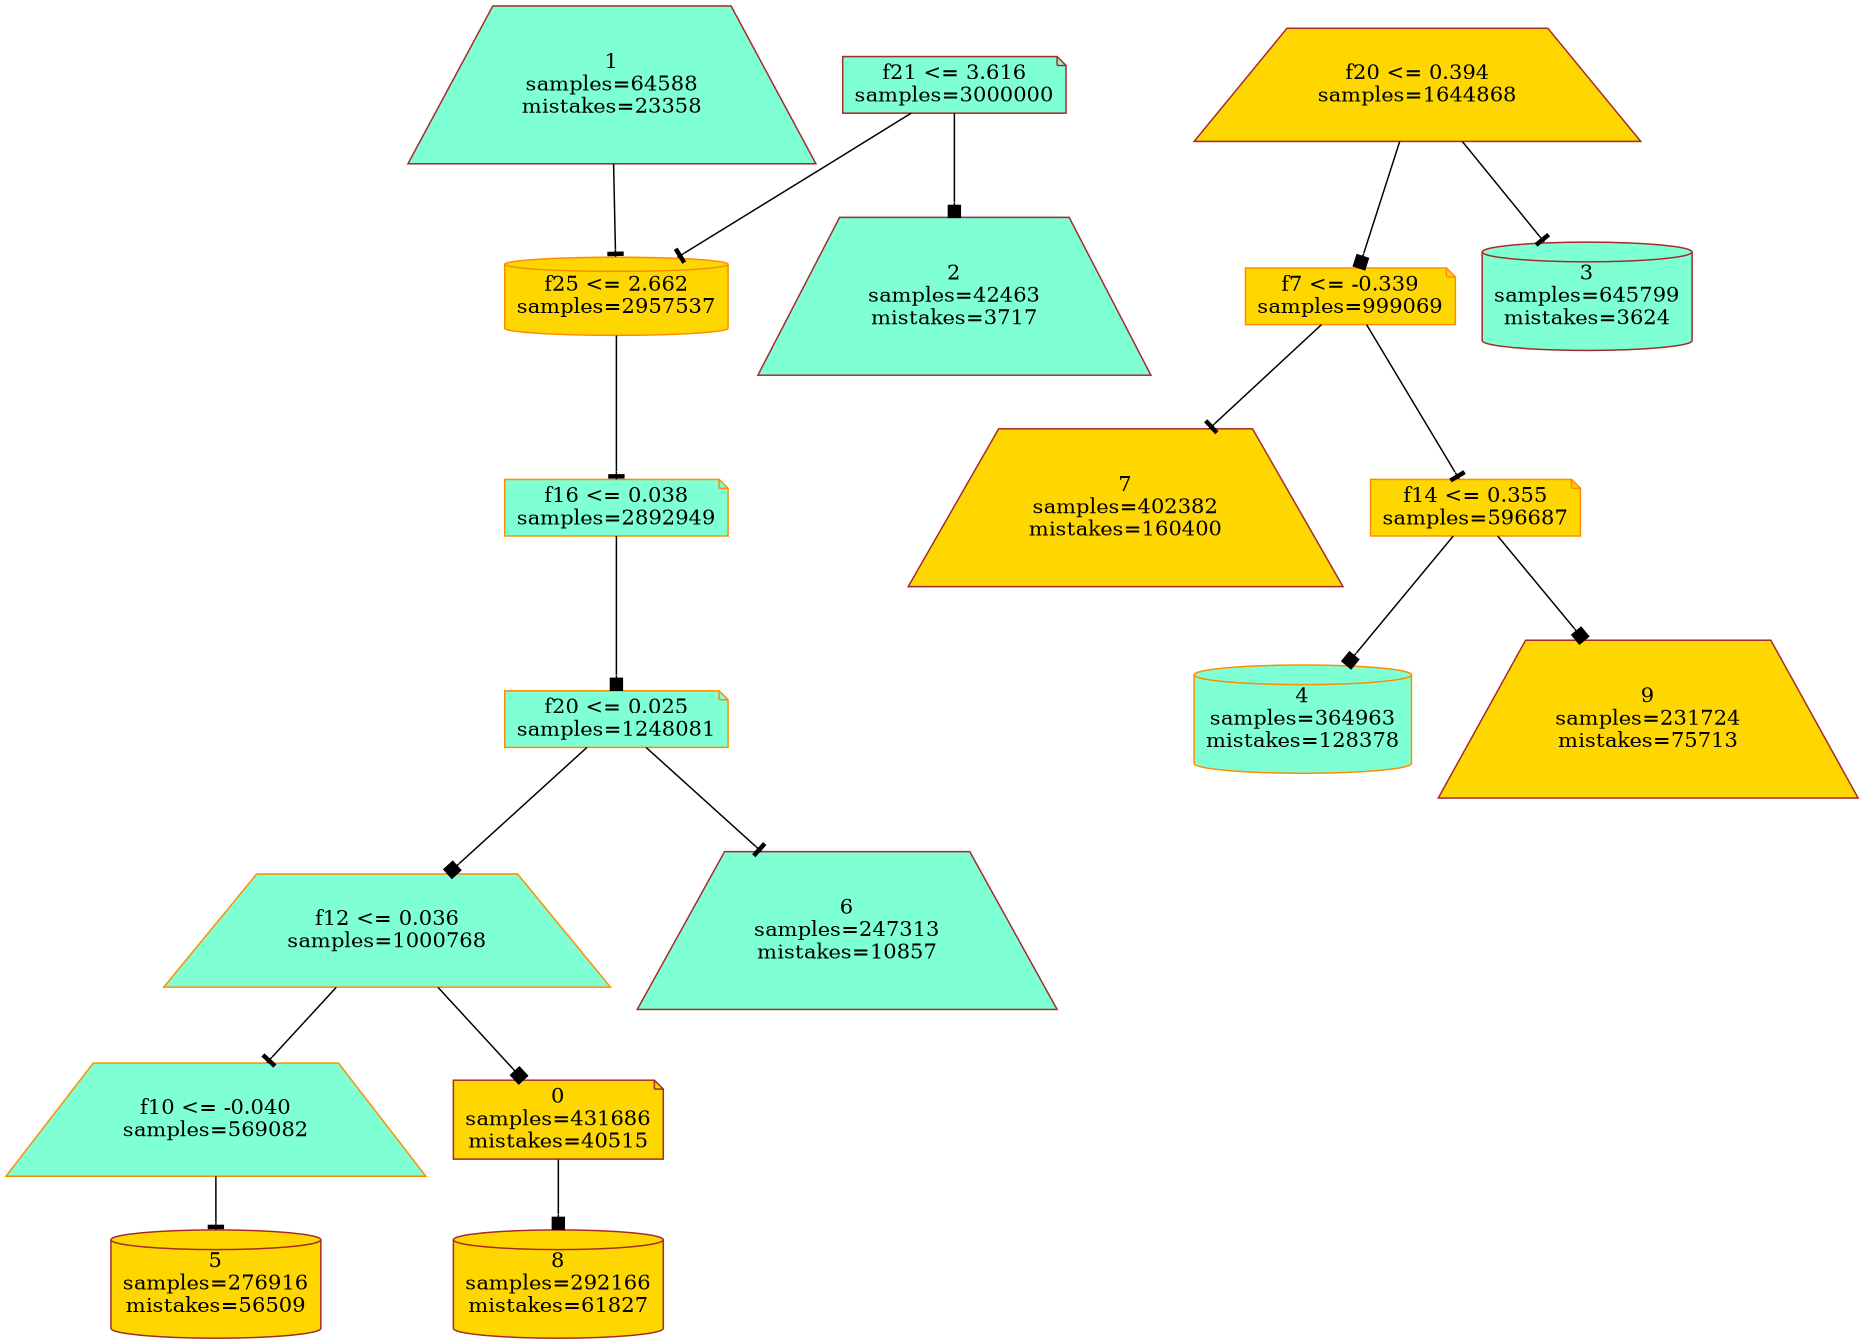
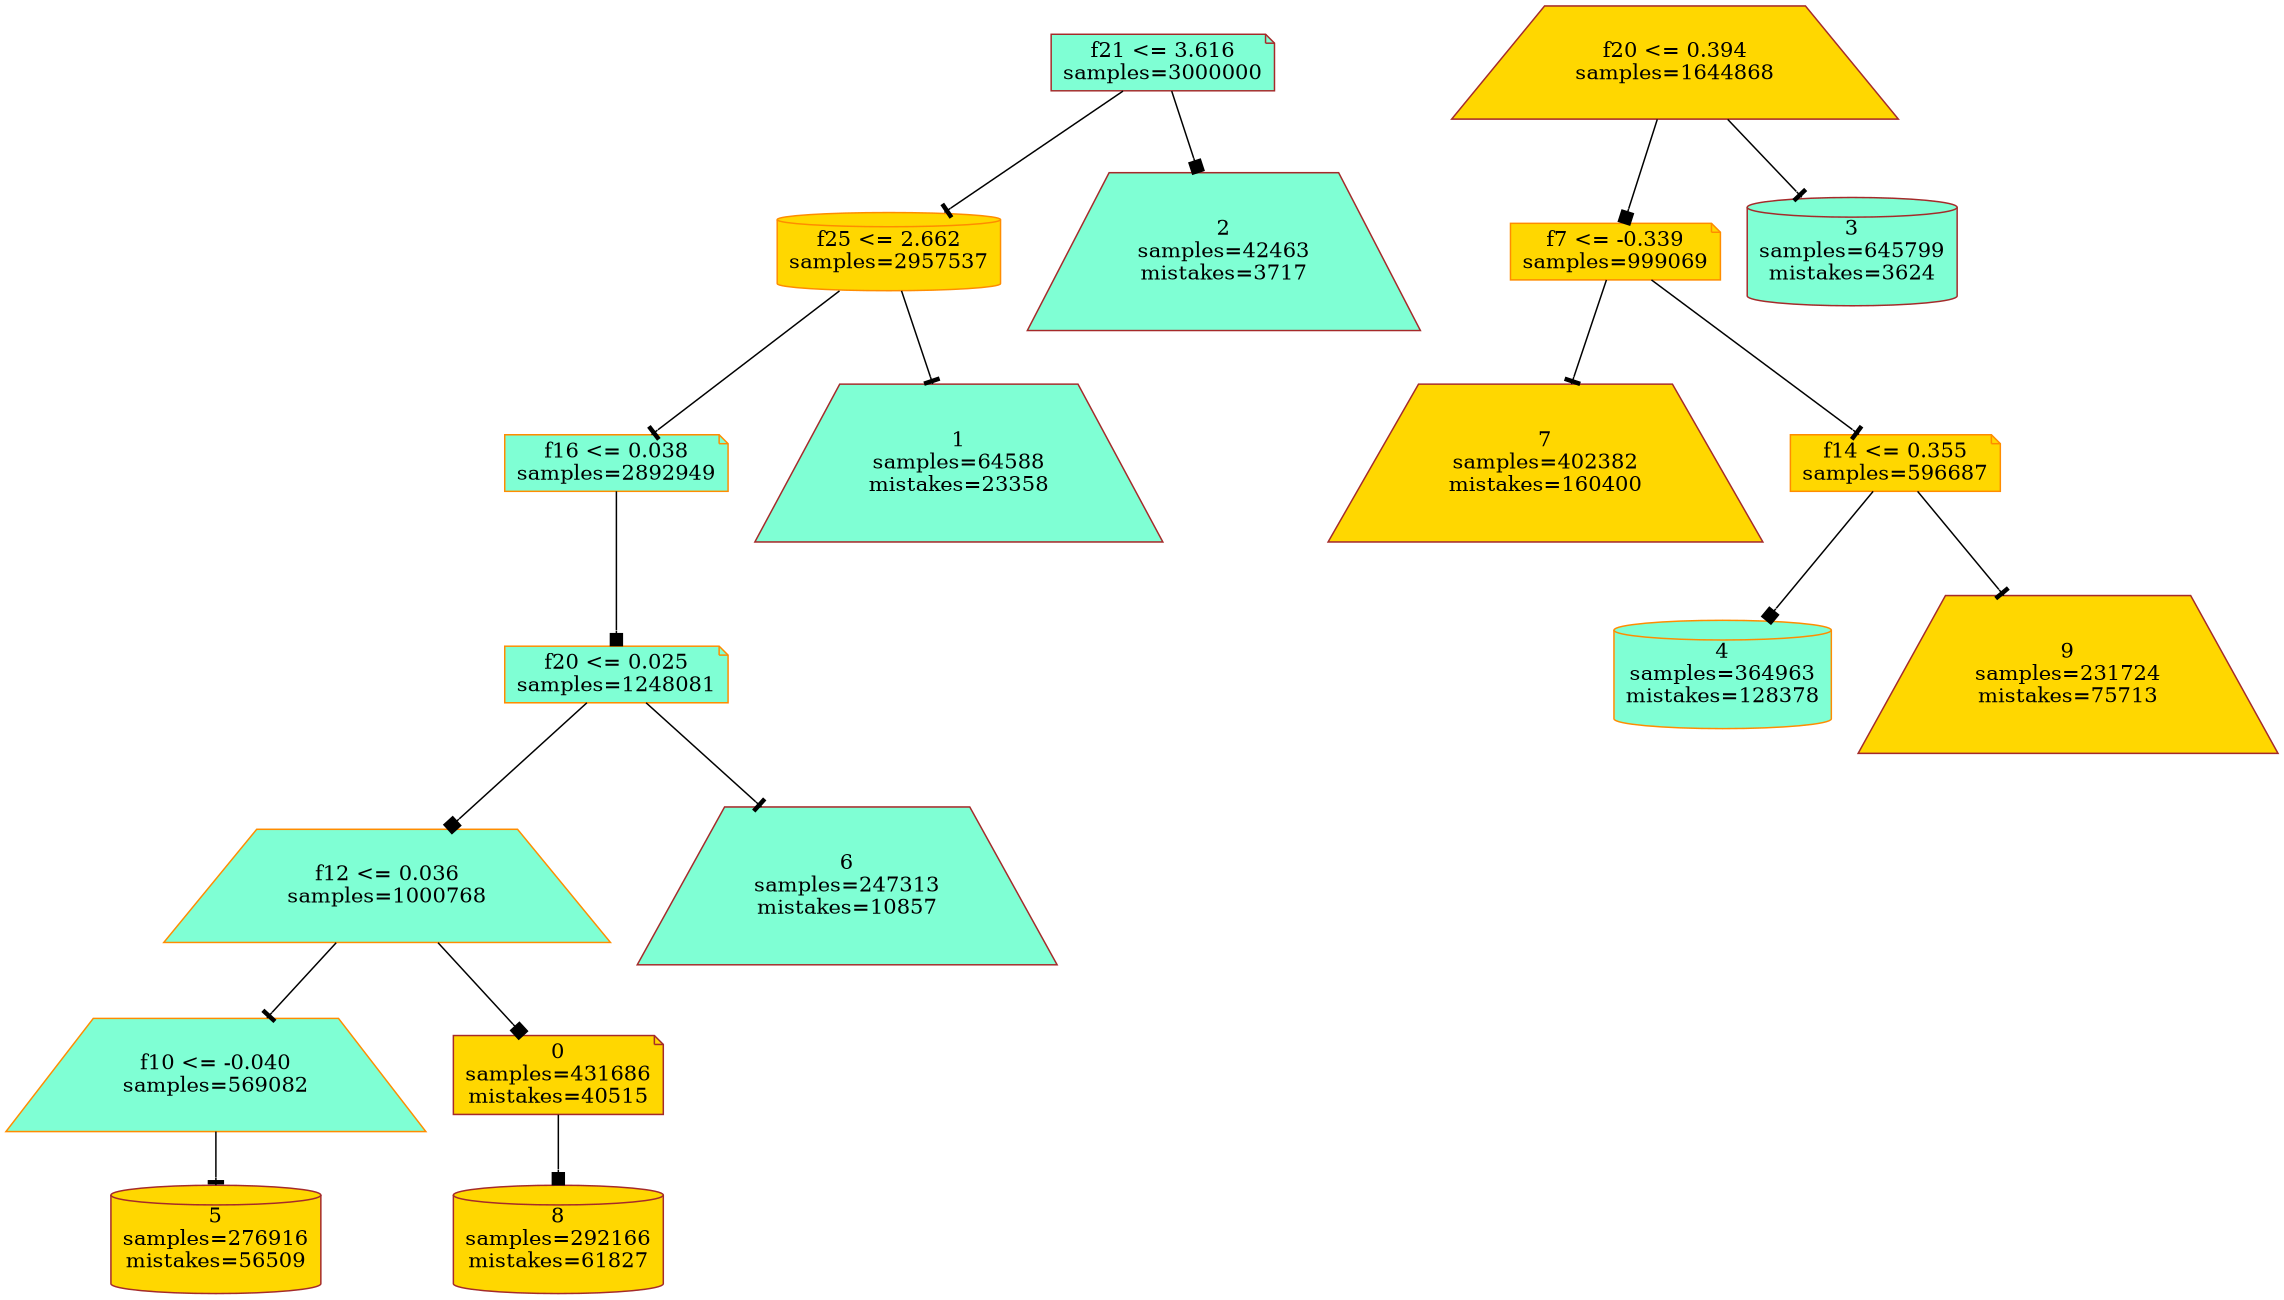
edge "1 samples=64588 mistakes=23358" -> "f25 <= 2.662 samples=2957537": reversed
edge "f14 <= 0.355 samples=596687" -> "9 samples=231724 mistakes=75713": arrowhead box -> tee
